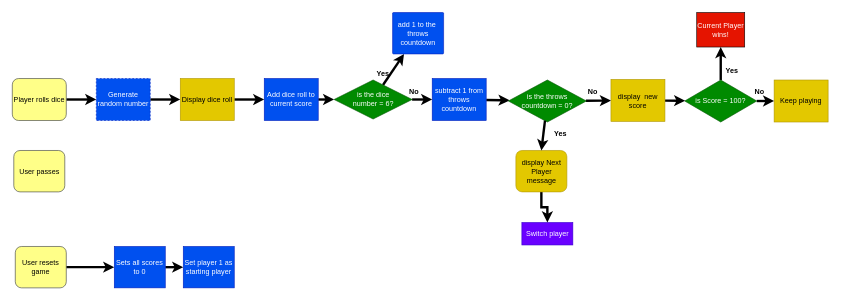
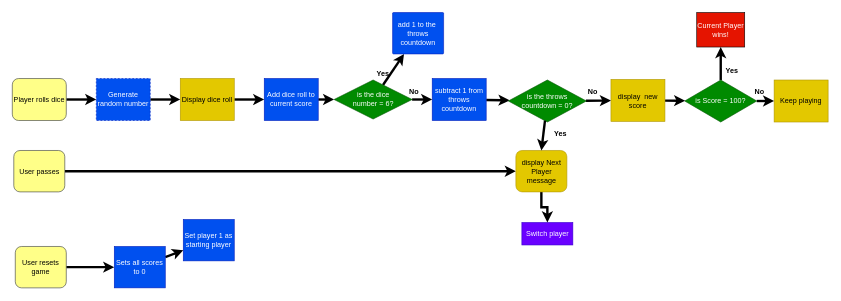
edge "User passes" -> "display Next Player message": added
node "Set player 1 as starting player": moved (209, 267) -> (209, 240)
